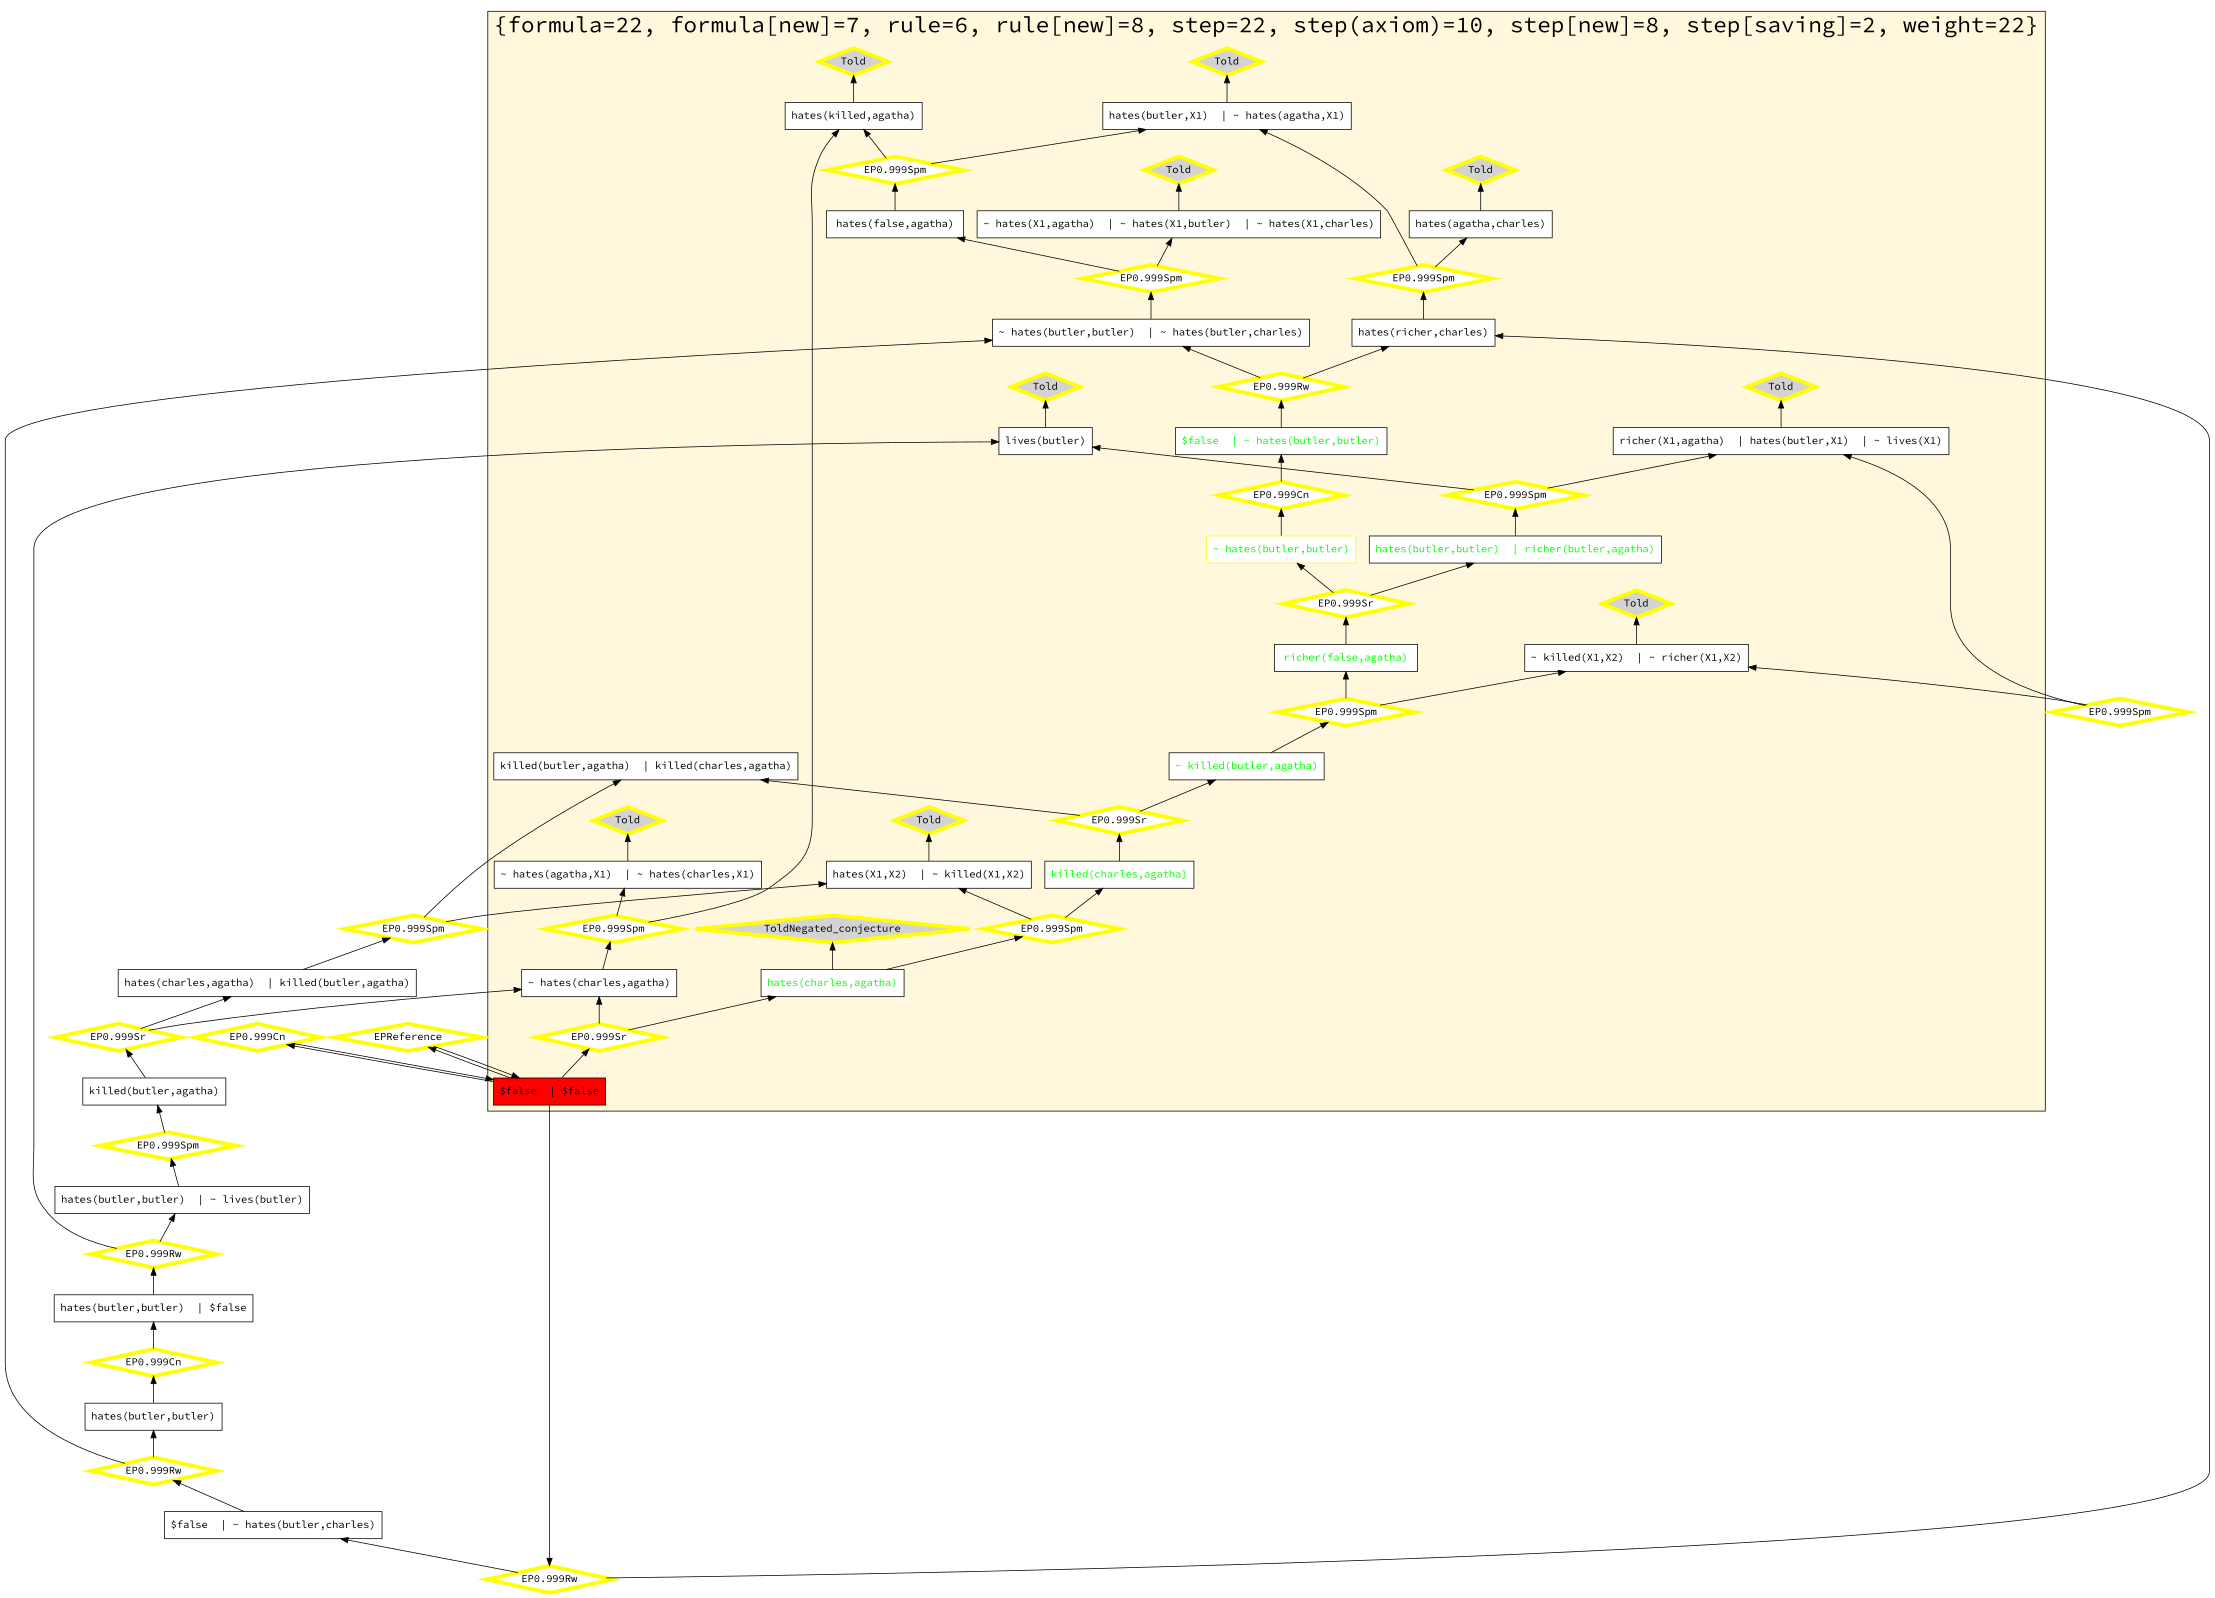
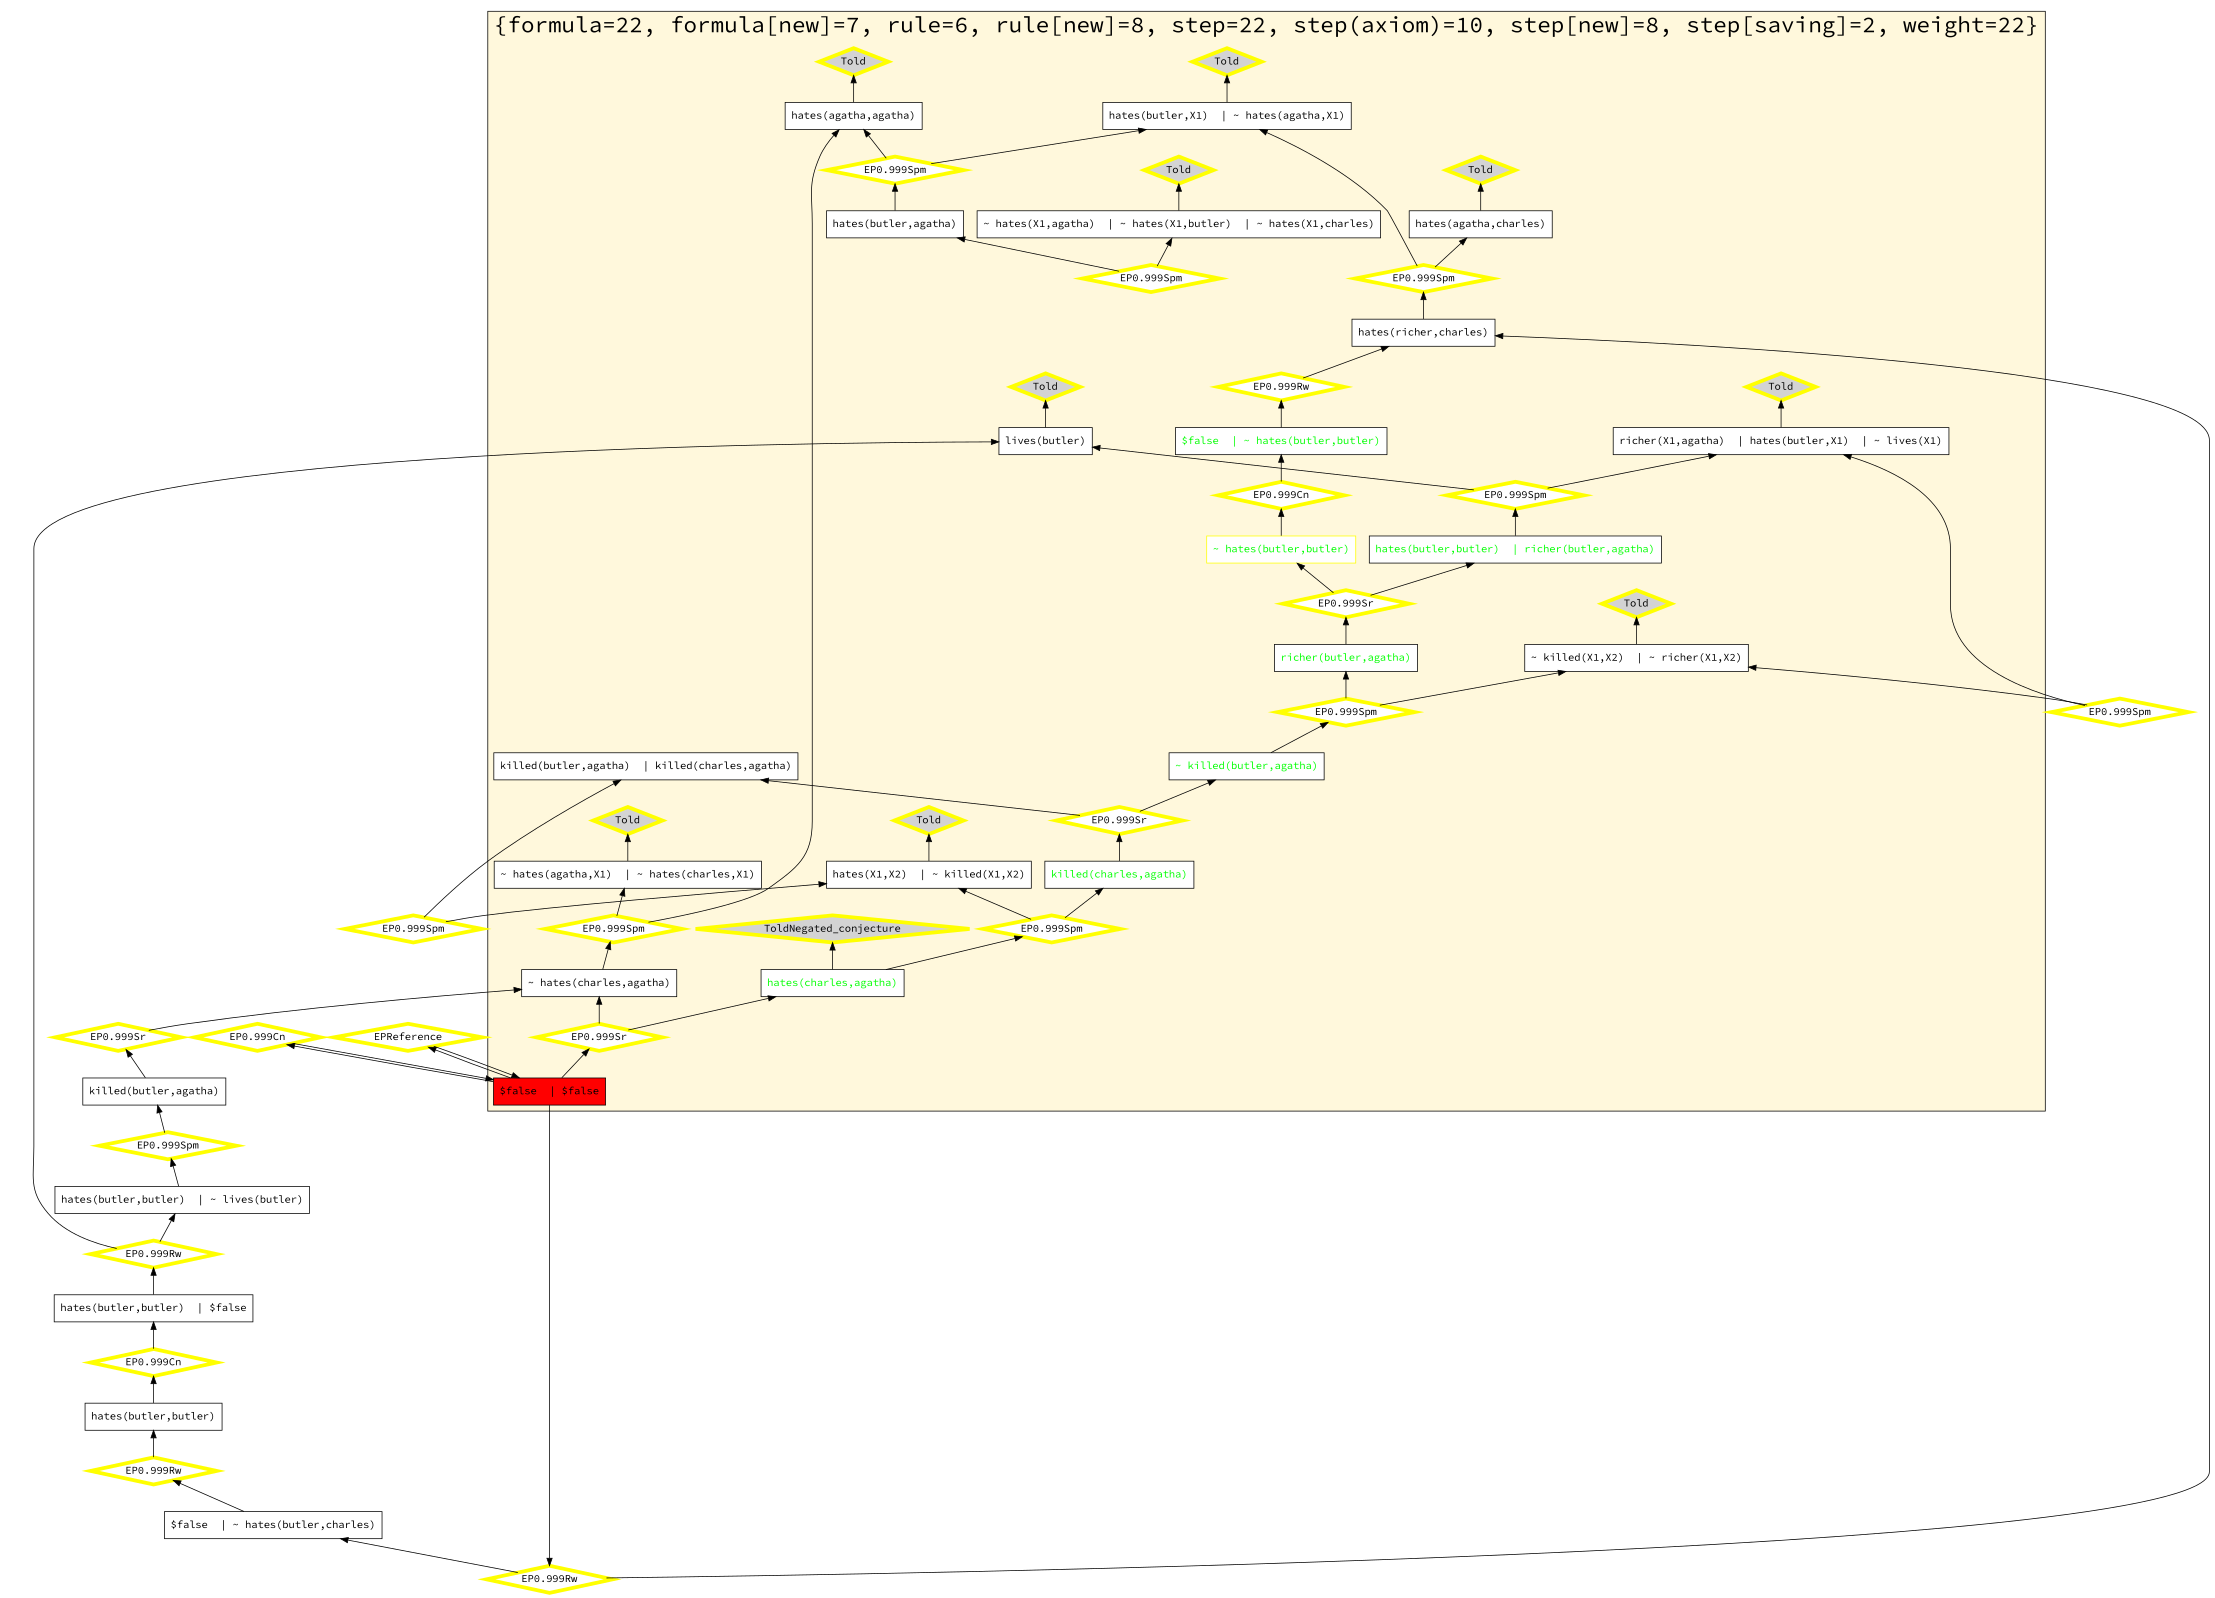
node "hates(killed,agatha)": label "hates(killed,agatha)" -> "hates(agatha,agatha)"
node "hates(false,agatha)": label "hates(false,agatha)" -> "hates(butler,agatha)"
node "~ hates(butler,butler)  | ~ hates(butler,charles)": removed
node "richer(false,agatha)": label "richer(false,agatha)" -> "richer(butler,agatha)"
node "hates(charles,agatha)  | killed(butler,agatha)": removed
